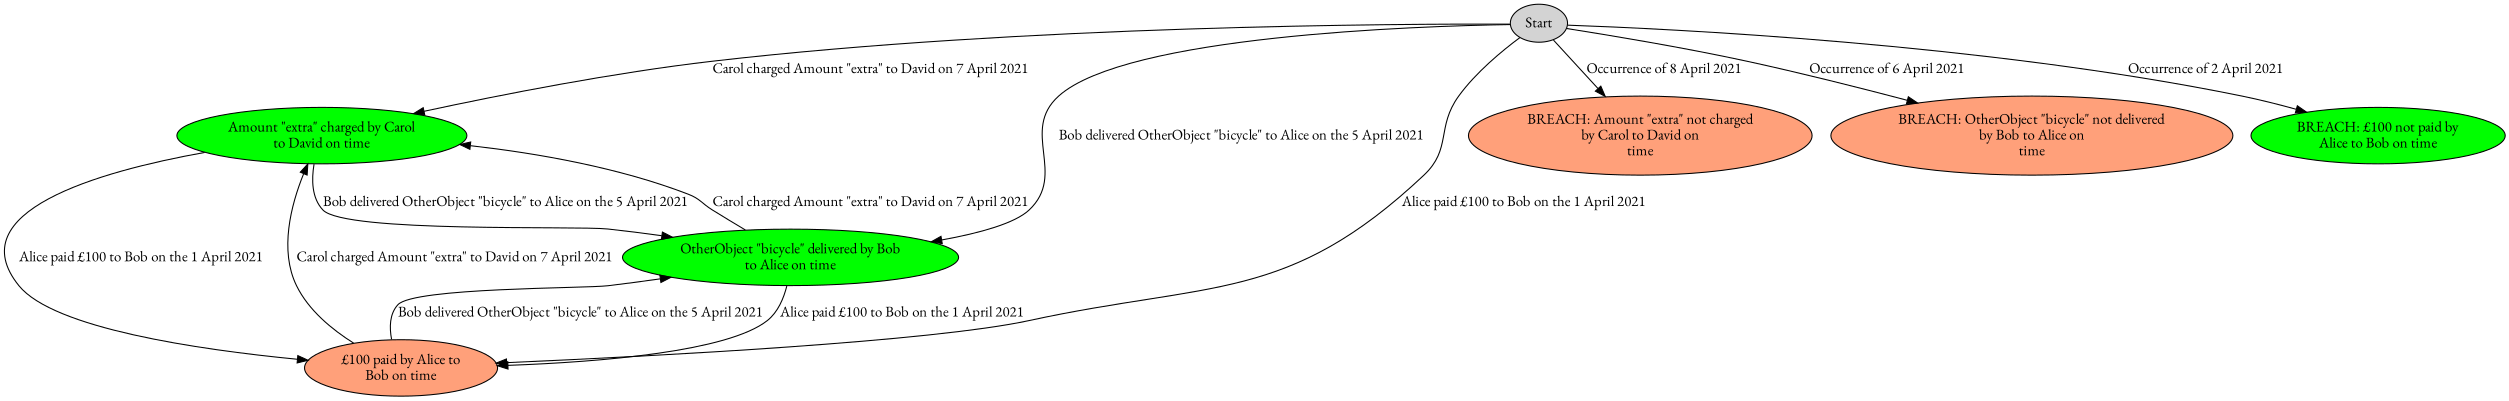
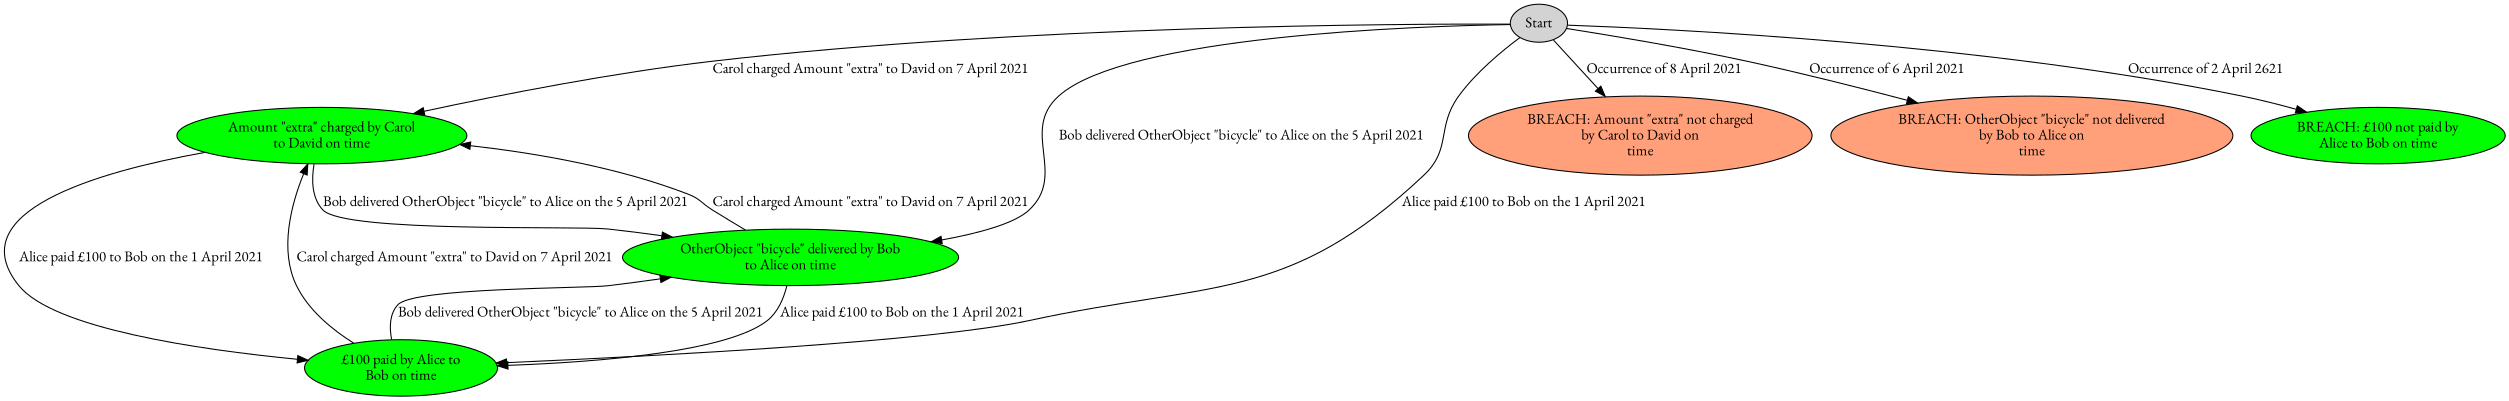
edge "Start" -> "BREACH: £100 not paid by Alice to Bob on time": label "Occurrence of 2 April 2021" -> "Occurrence of 2 April 2621"
node "£100 paid by Alice to Bob on time": fillcolor lightsalmon -> green
